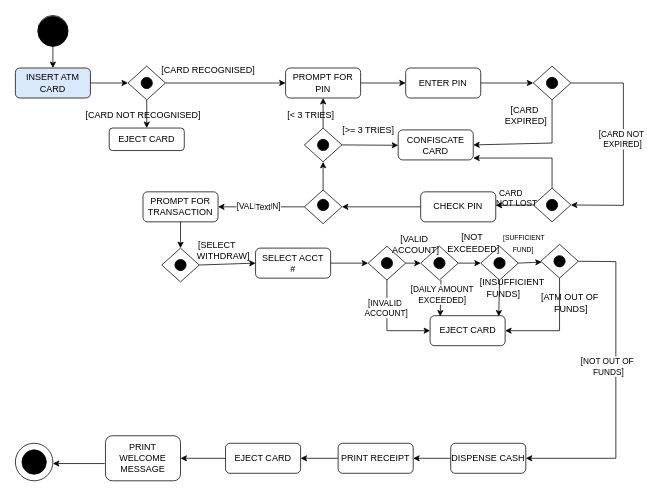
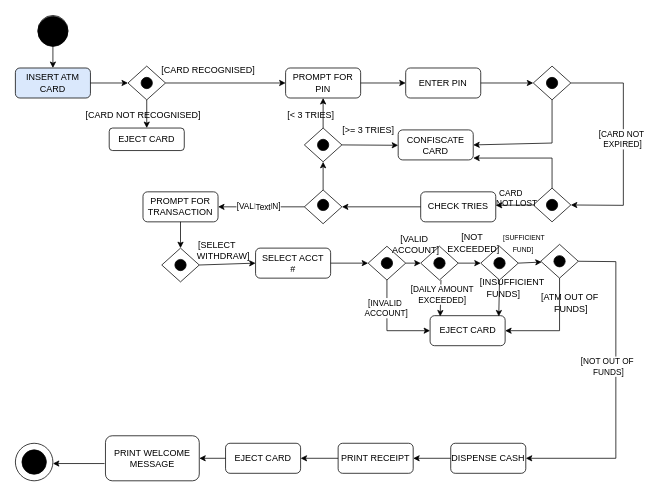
node "[CARD EXPIRED]": removed
node "CHECK PIN": label "CHECK PIN" -> "CHECK TRIES"
node "PRINT WELCOME MESSAGE": size 75x45 -> 94x45
